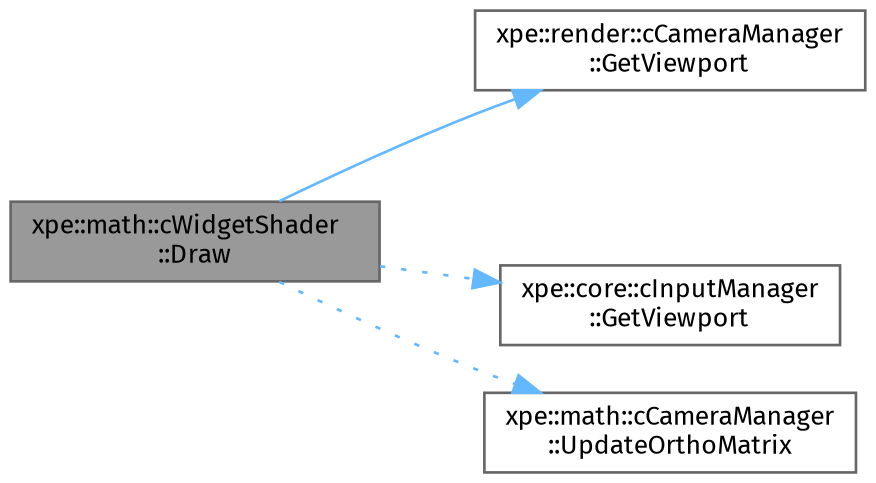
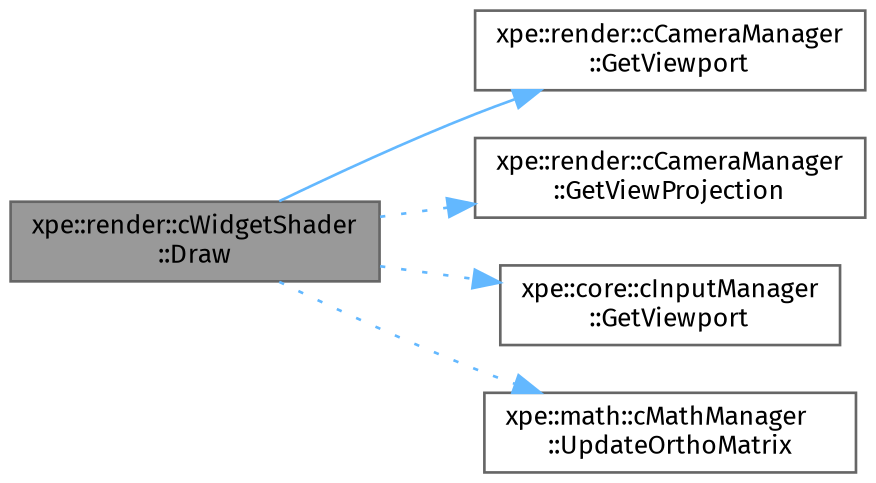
node "xpe::render::cCameraManager ::GetViewProjection": added
node "xpe::math::cWidgetShader ::Draw": label "xpe::math::cWidgetShader ::Draw" -> "xpe::render::cWidgetShader ::Draw"
node "xpe::math::cCameraManager ::UpdateOrthoMatrix": label "xpe::math::cCameraManager ::UpdateOrthoMatrix" -> "xpe::math::cMathManager ::UpdateOrthoMatrix"
